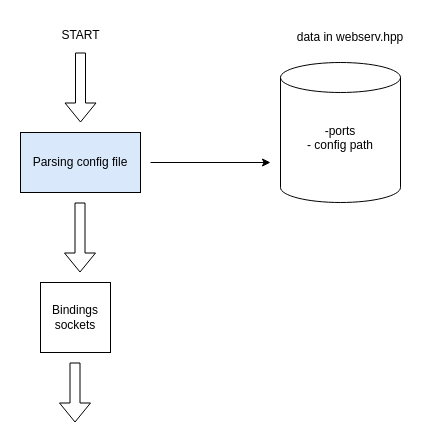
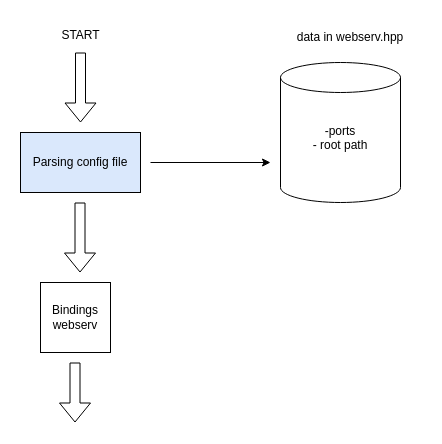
node "-ports - config path": label "-ports - config path" -> "-ports - root path"
node "Bindings sockets": label "Bindings sockets" -> "Bindings webserv"
